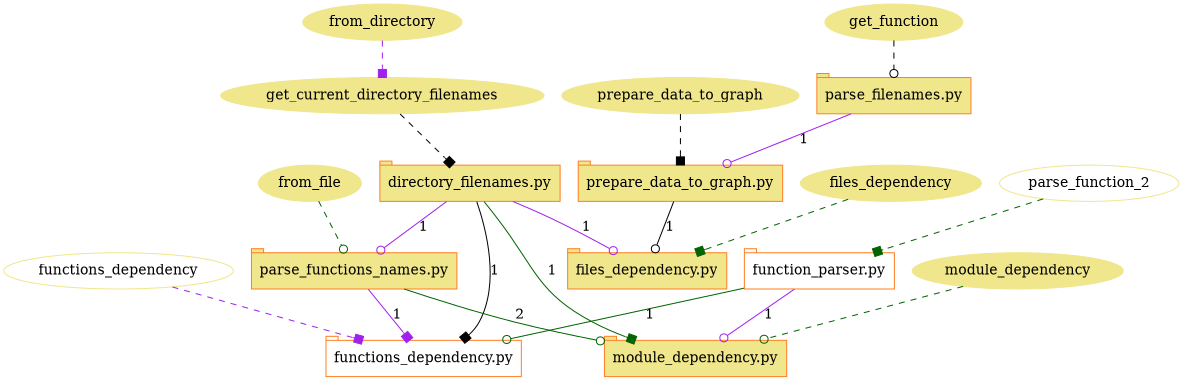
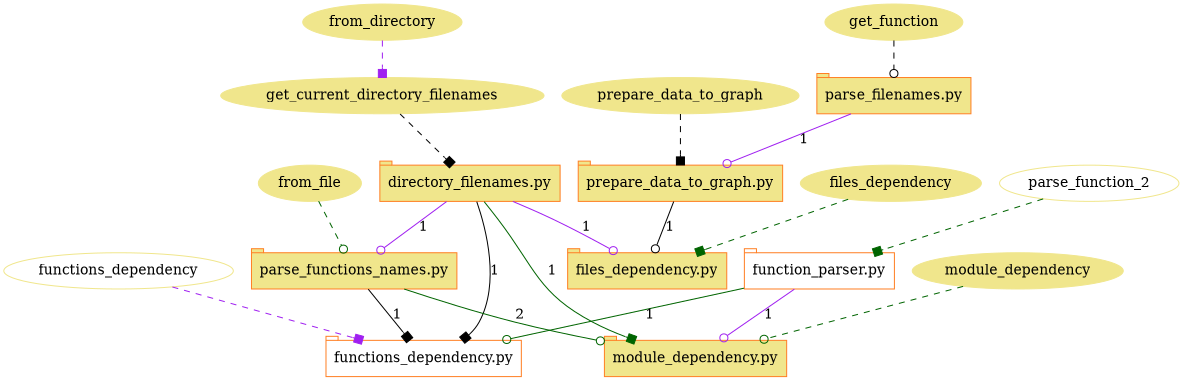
edge "parse_functions_names.py" -> "functions_dependency.py": color purple -> black
